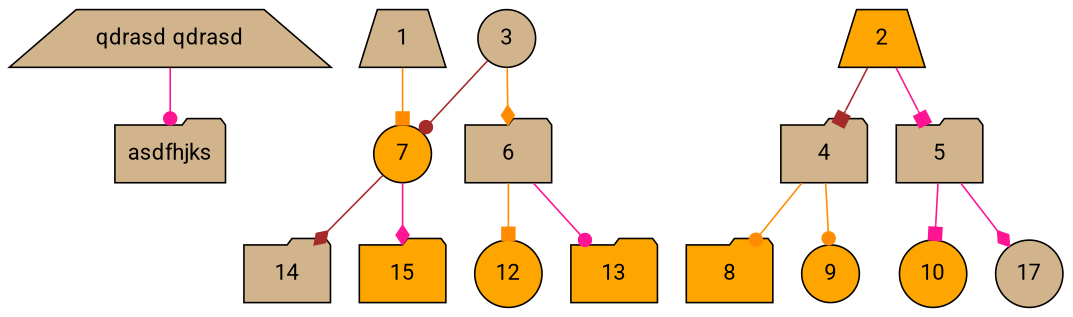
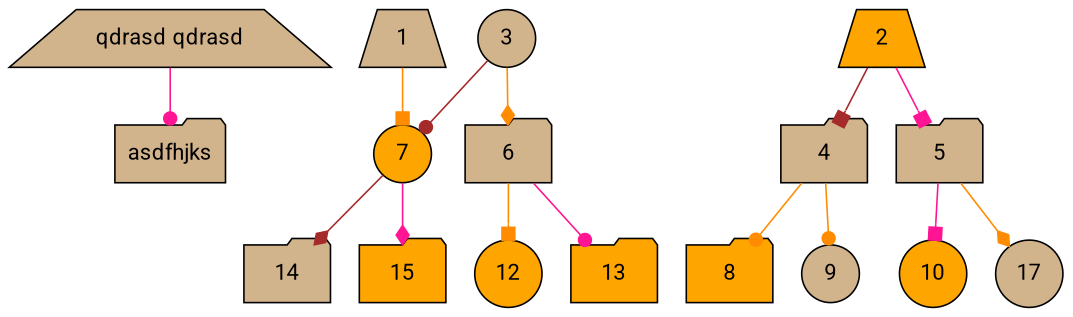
edge "5" -> "17": color deeppink -> darkorange
node "9": fillcolor orange -> tan
